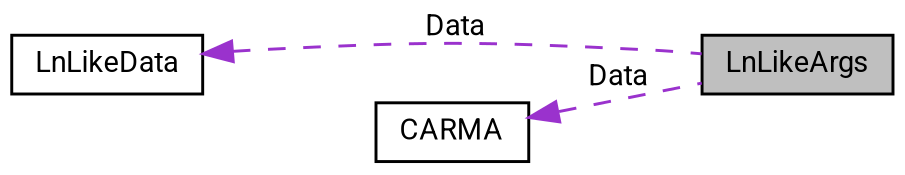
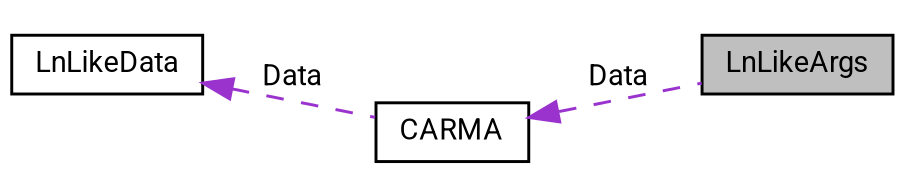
edge "LnLikeArgs" -> "LnLikeData": now "CARMA" -> "LnLikeData"
